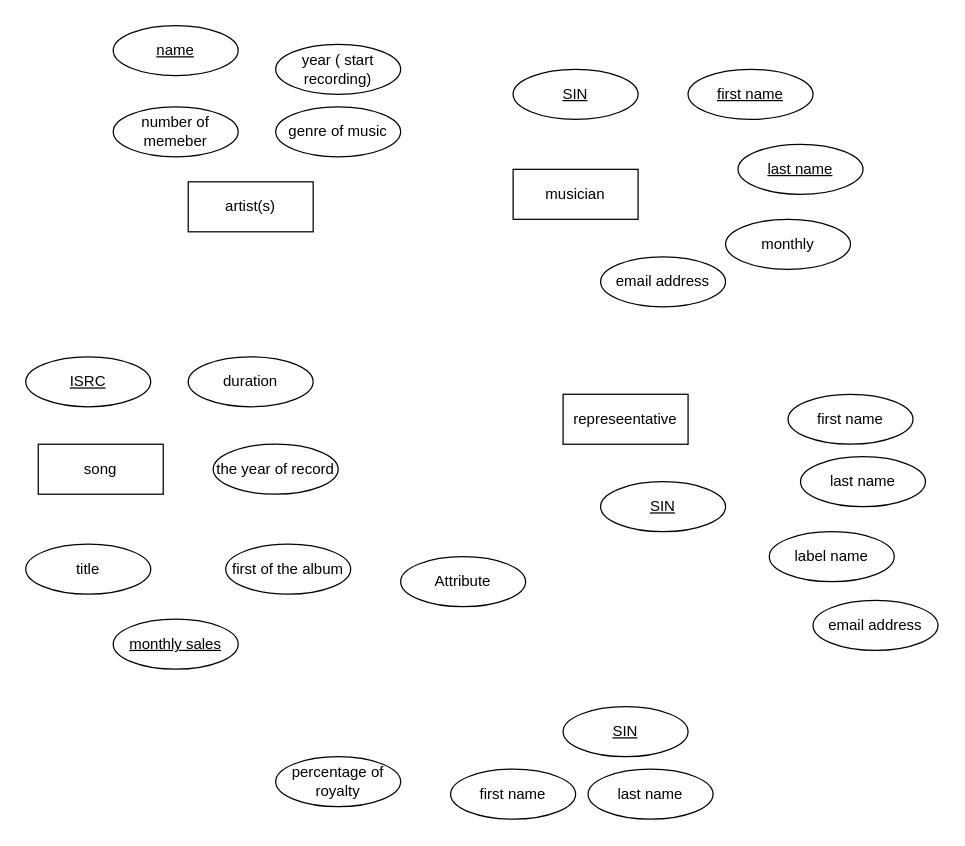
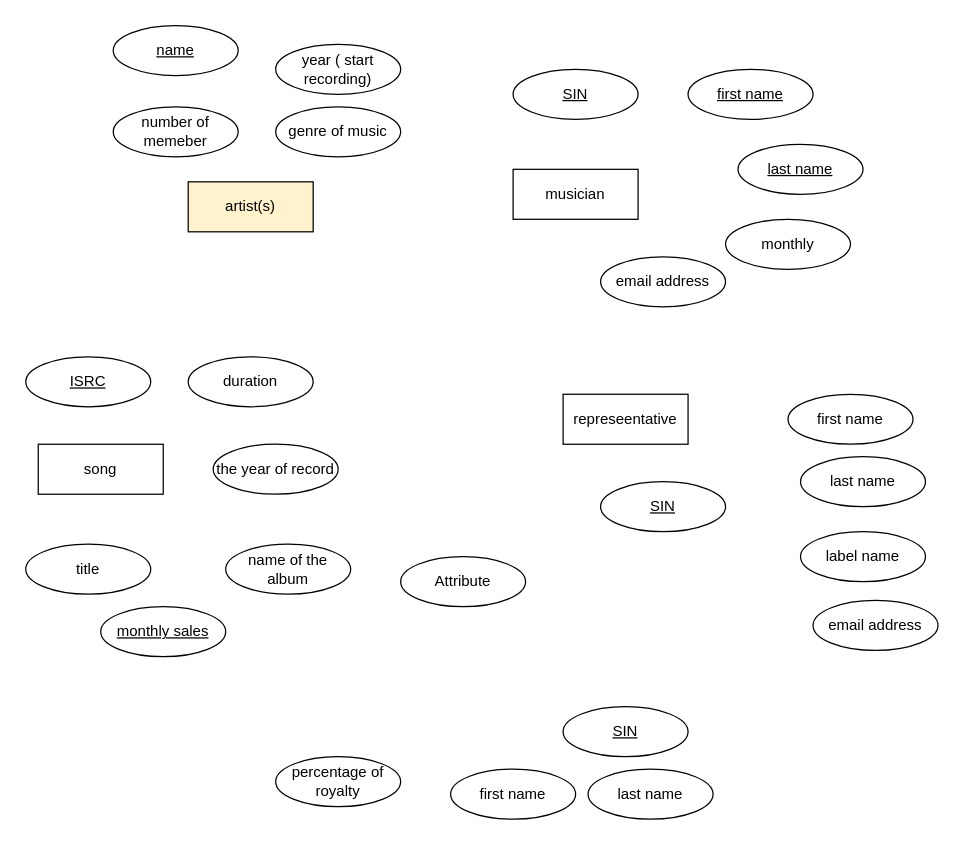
node "artist(s)": fillcolor #ffffff -> #fff2cc
node "label name": moved (832, 557) -> (863, 557)
node "first of the album": label "first of the album" -> "name of the album"
node "monthly sales": moved (176, 644) -> (163, 632)
